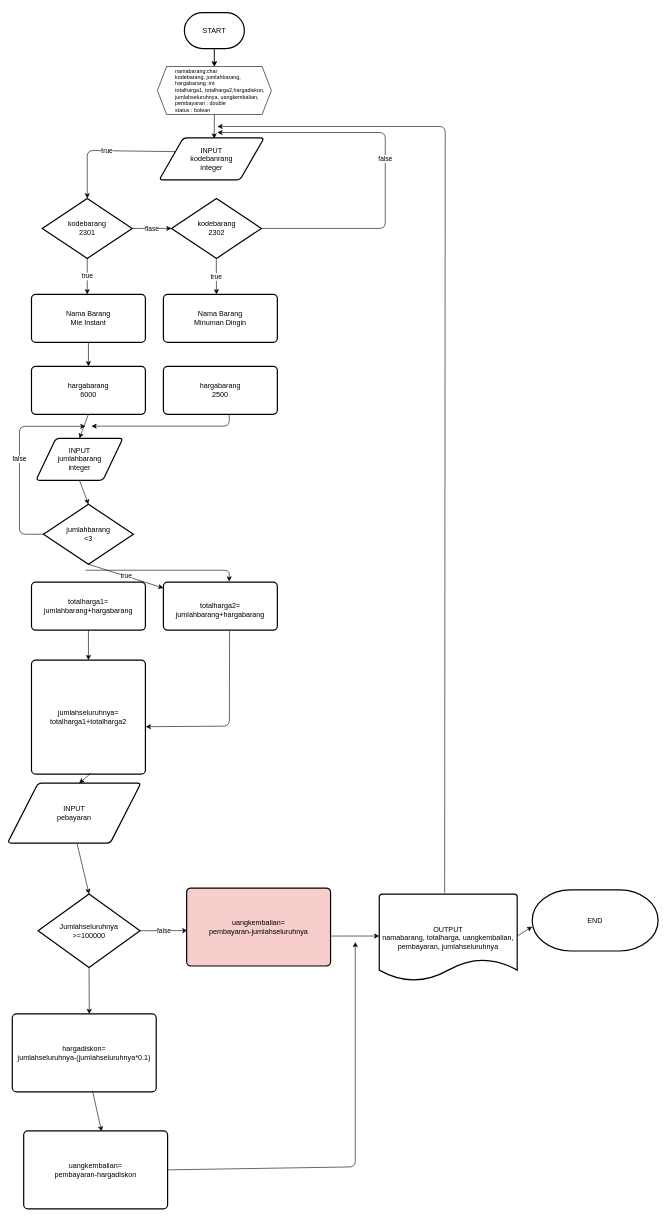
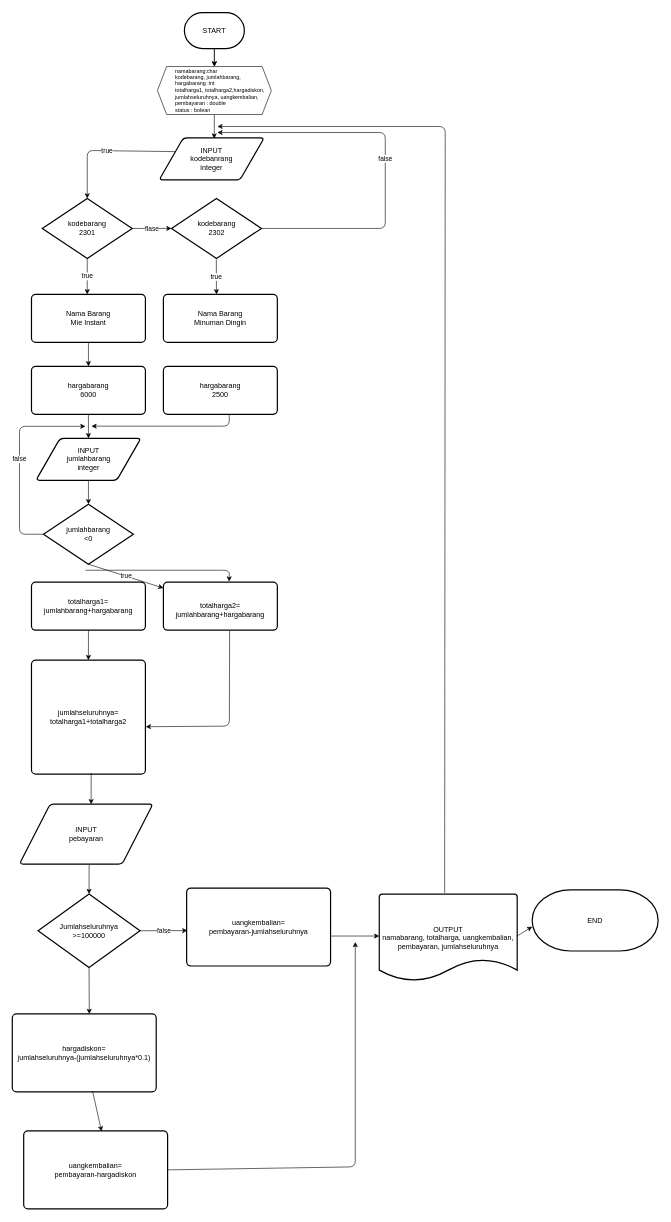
node "INPUT jumlahbarang integer": size 87x42 -> 105x42
node "jumlahbarang <3": label "jumlahbarang <3" -> "jumlahbarang <0"
node "INPUT pebayaran": moved (74, 813) -> (86, 834)
node "uangkembalian= pembayaran-jumlahseluruhnya": fillcolor #f8cecc -> #ffffff
